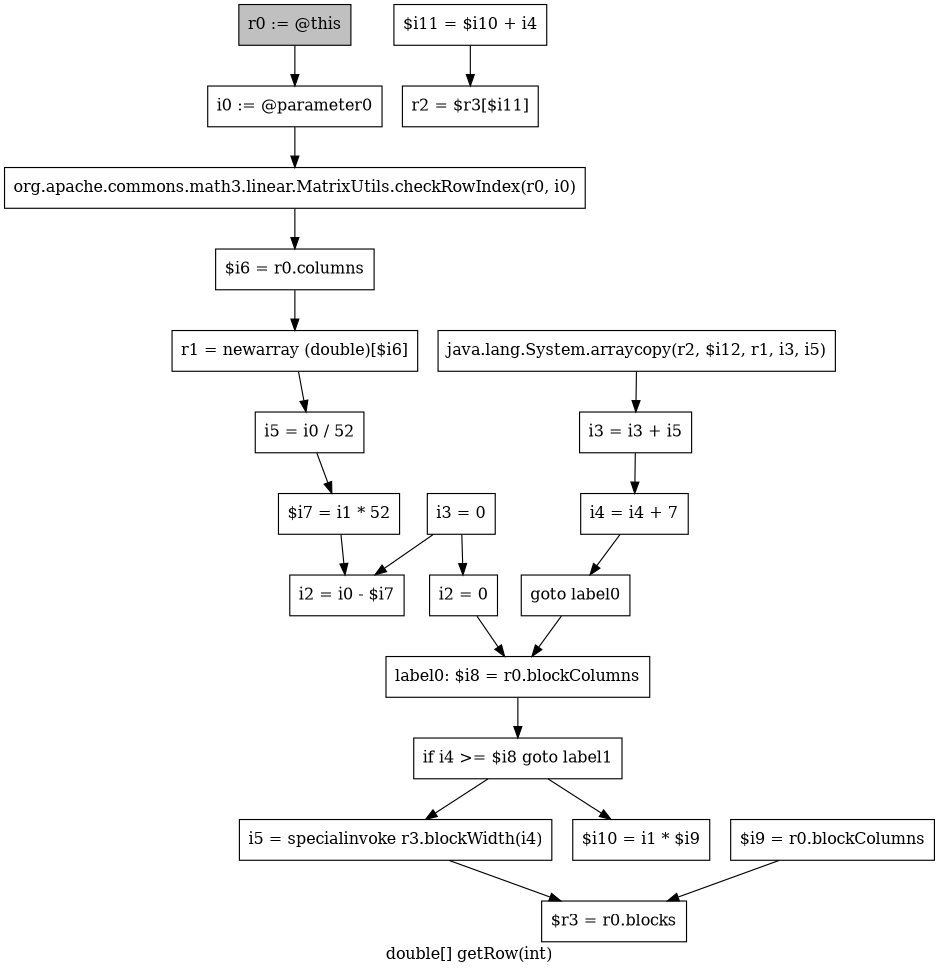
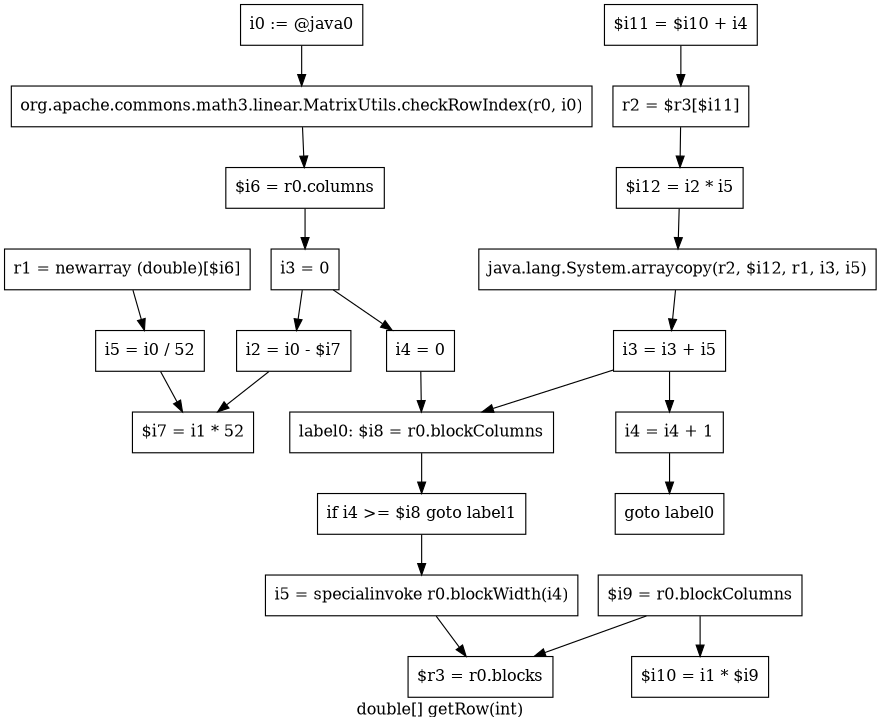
node "r0 := @this": removed
node "i0 := @parameter0": label "i0 := @parameter0" -> "i0 := @java0"
node "$i12 = i2 * i5": added
edge "$i6 = r0.columns" -> "r1 = newarray (double)[$i6]": now "$i6 = r0.columns" -> "i3 = 0"
node "i4 = i4 + 7": label "i4 = i4 + 7" -> "i4 = i4 + 1"
edge "$i7 = i1 * 52" -> "i2 = i0 - $i7": reversed
node "i2 = 0": label "i2 = 0" -> "i4 = 0"
edge "goto label0" -> "label0: $i8 = r0.blockColumns": now "i3 = i3 + i5" -> "label0: $i8 = r0.blockColumns"
edge "if i4 >= $i8 goto label1" -> "$i10 = i1 * $i9": now "$i9 = r0.blockColumns" -> "$i10 = i1 * $i9"
node "i5 = specialinvoke r3.blockWidth(i4)": label "i5 = specialinvoke r3.blockWidth(i4)" -> "i5 = specialinvoke r0.blockWidth(i4)"
